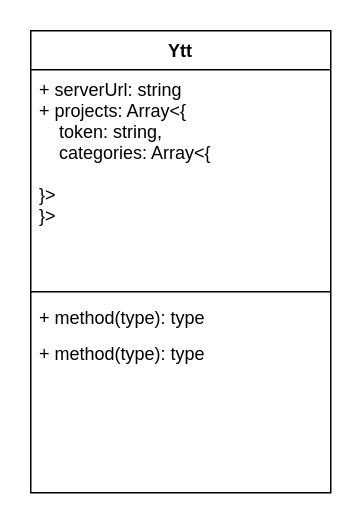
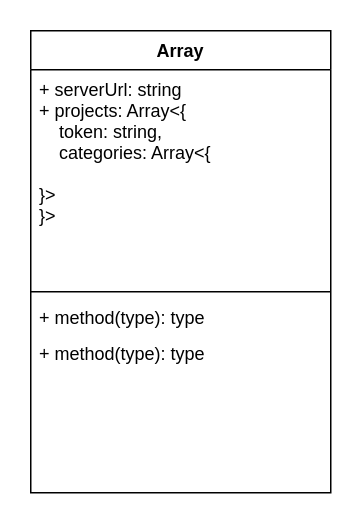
node "Ytt": label "Ytt" -> "Array"
